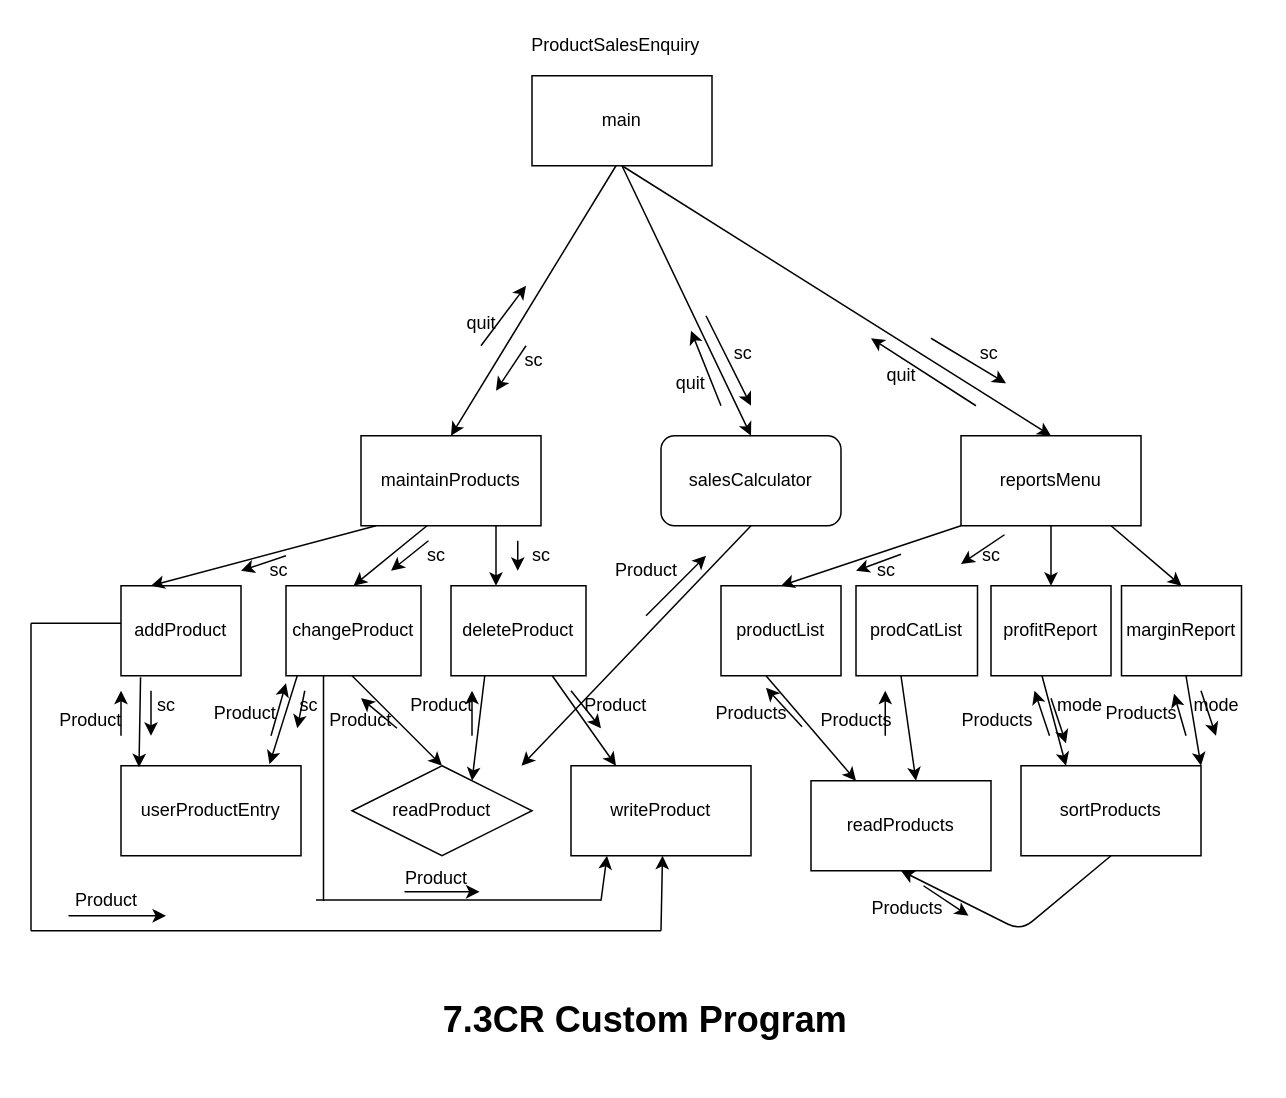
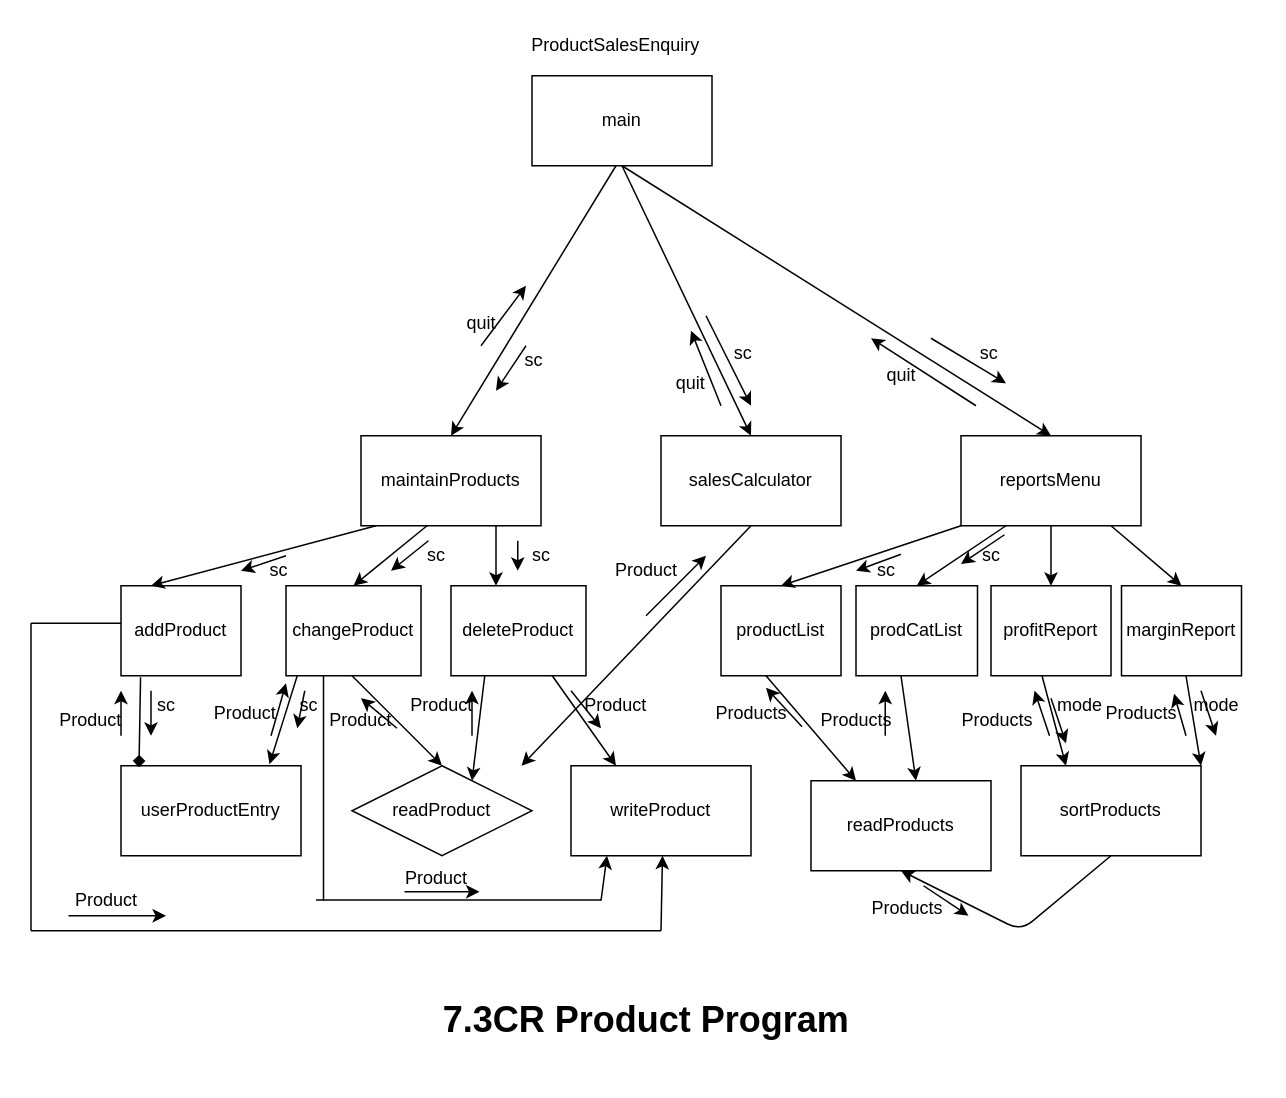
node "salesCalculator": shape rounded rectangle -> rectangle
edge "reportsMenu" -> "prodCatList": added
edge "addProduct" -> "userProductEntry": arrowhead classic -> diamond
node "7.3CR Custom Program": label "7.3CR Custom Program" -> "7.3CR Product Program"
